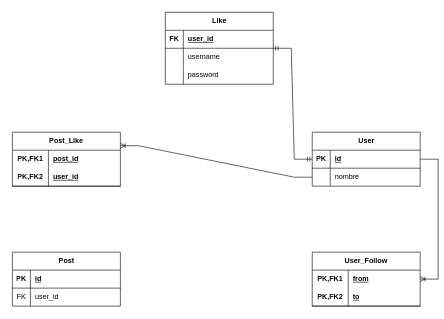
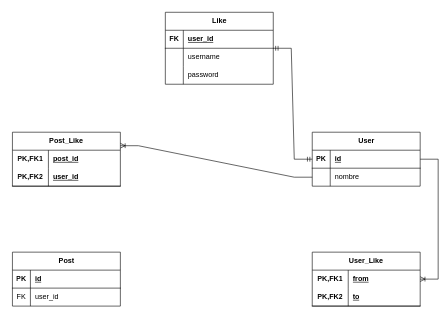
node "User_Follow": label "User_Follow" -> "User_Like"
